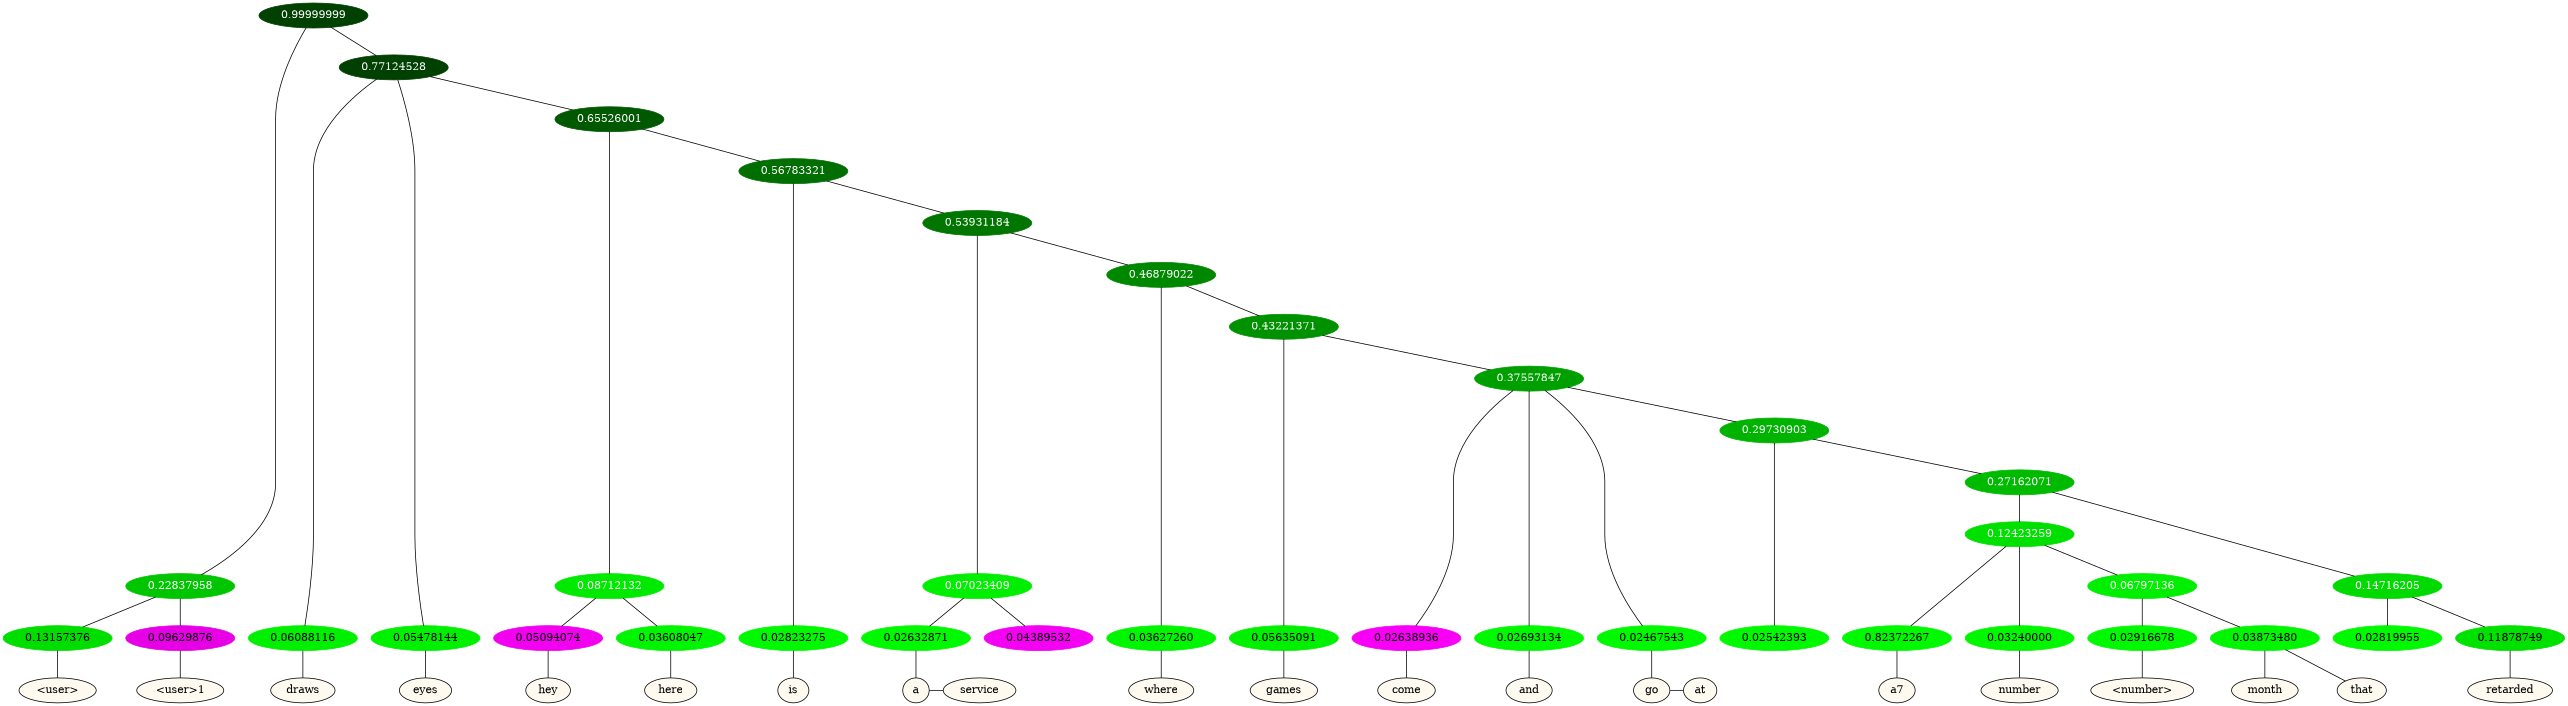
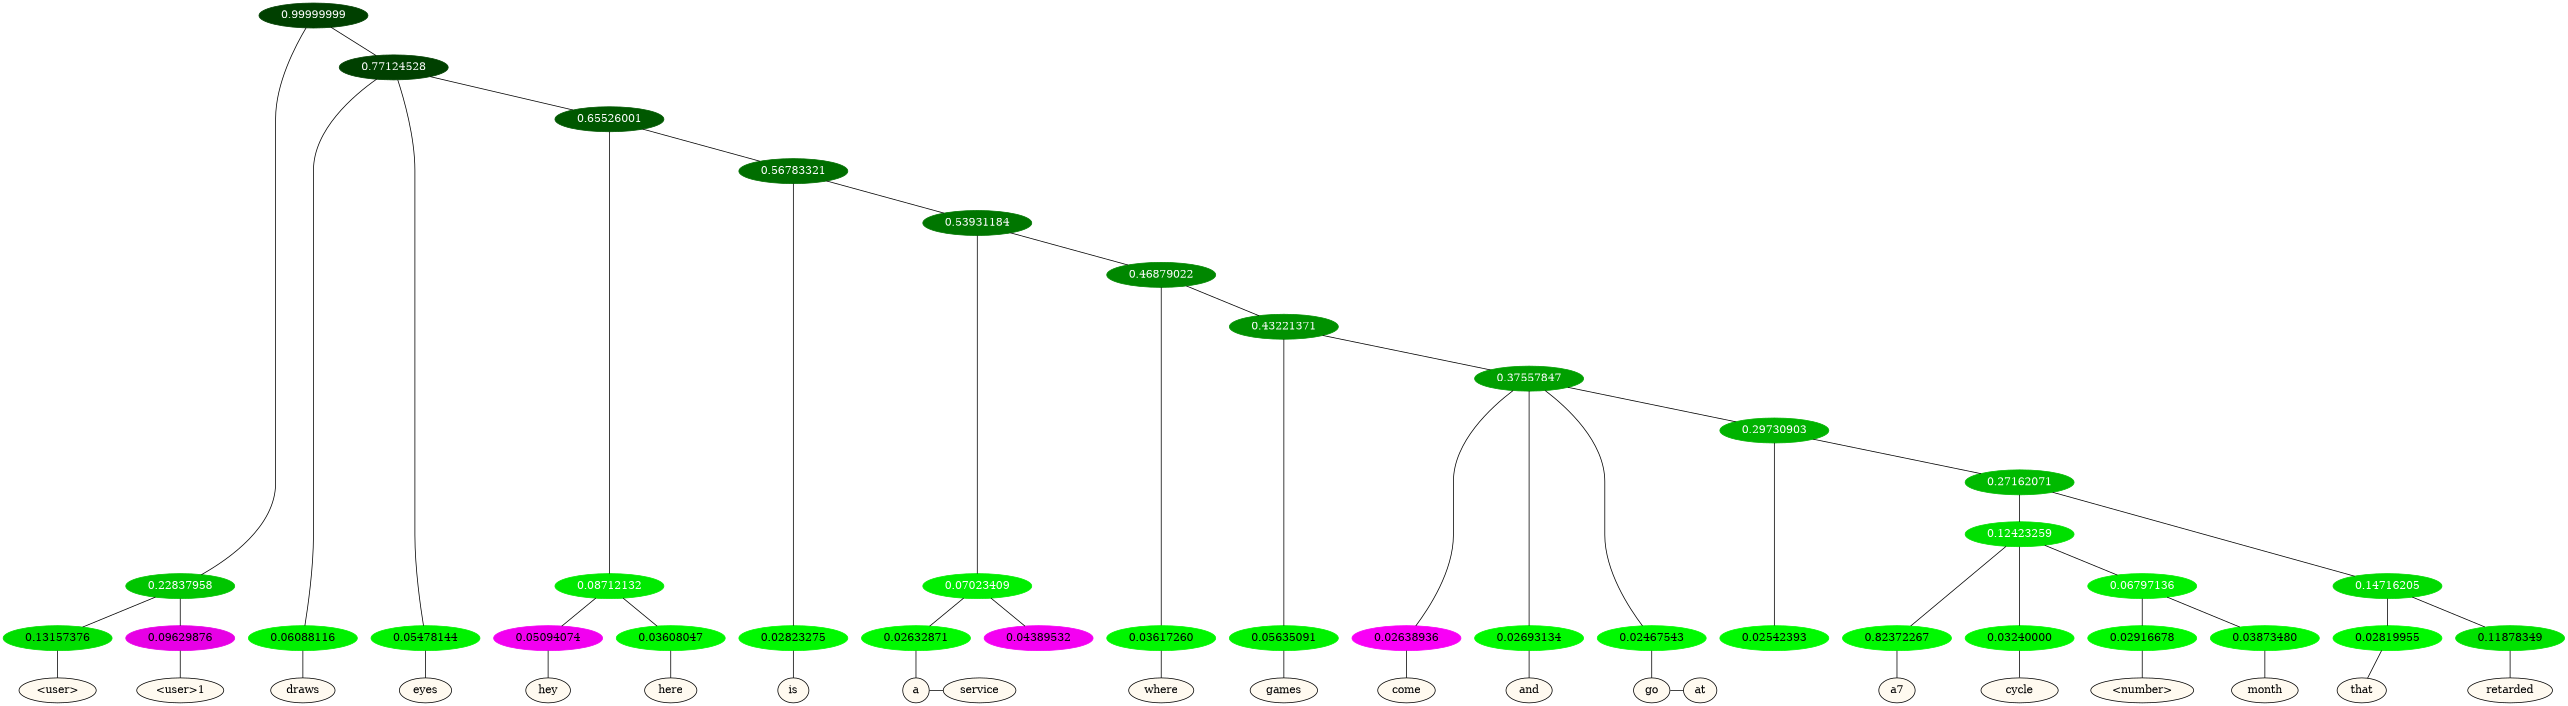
node "0.03627260": label "0.03627260" -> "0.03617260"
node "0.11878749": label "0.11878749" -> "0.11878349"
edge "0.03873480" -- "that": now "0.02819955" -- "that"
node "number": label "number" -> "cycle"
